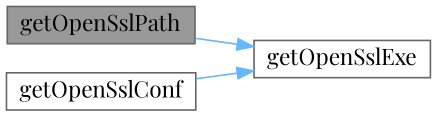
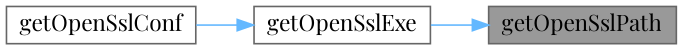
edge "getOpenSslPath" -> "getOpenSslExe": reversed
